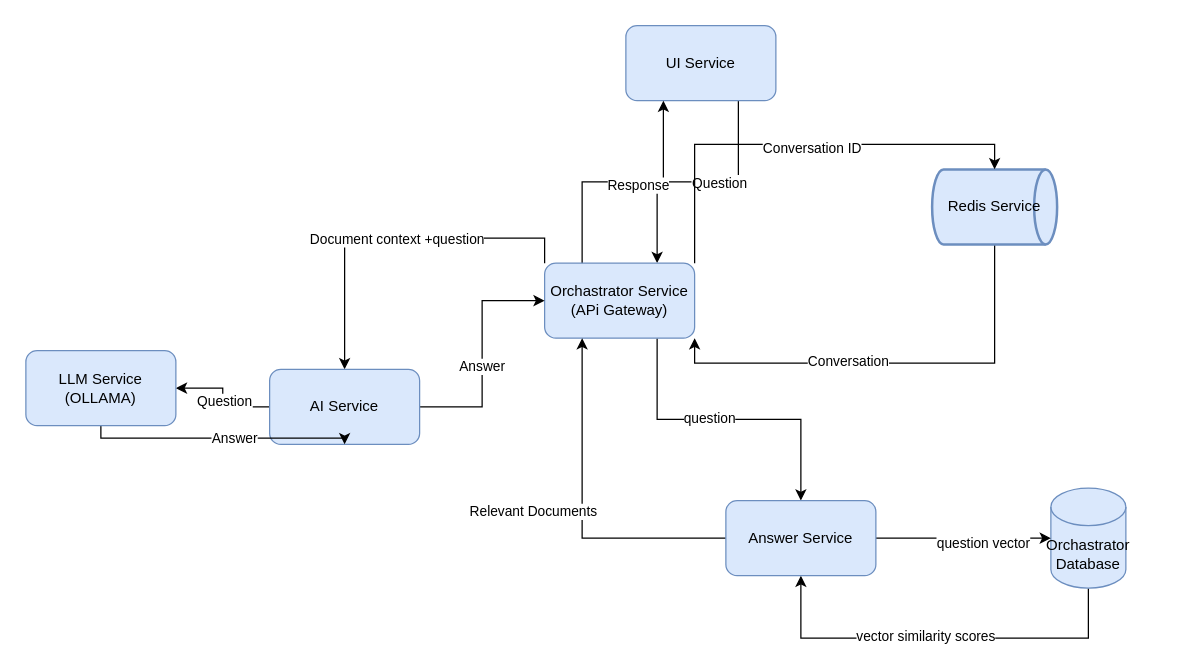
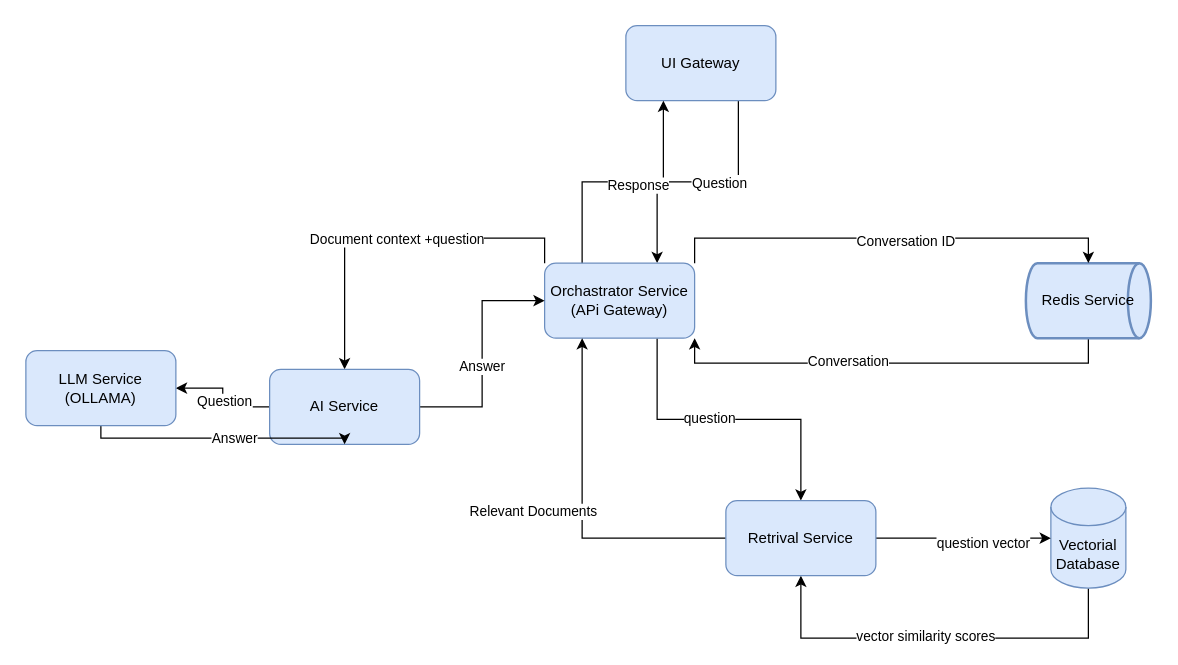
node "UI Service": label "UI Service" -> "UI Gateway"
node "Redis Service": moved (994, 207) -> (1088, 301)
node "Answer Service": label "Answer Service" -> "Retrival Service"
node "Orchastrator Database": label "Orchastrator Database" -> "Vectorial Database"
